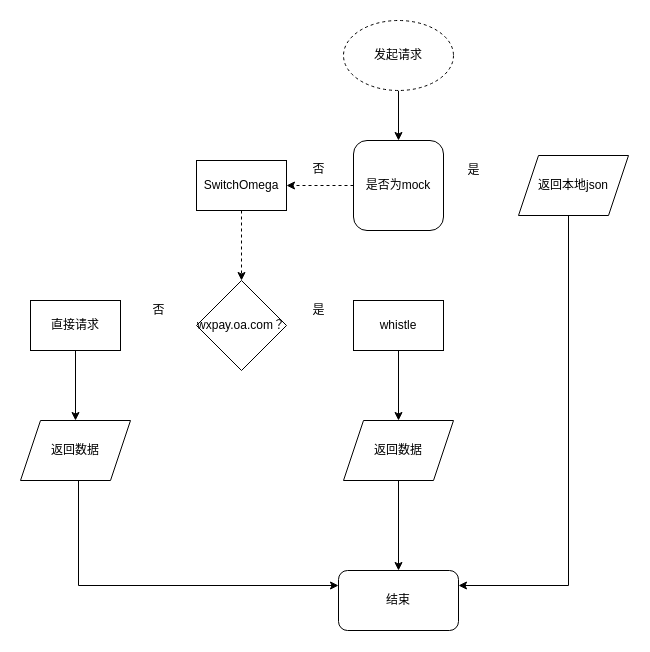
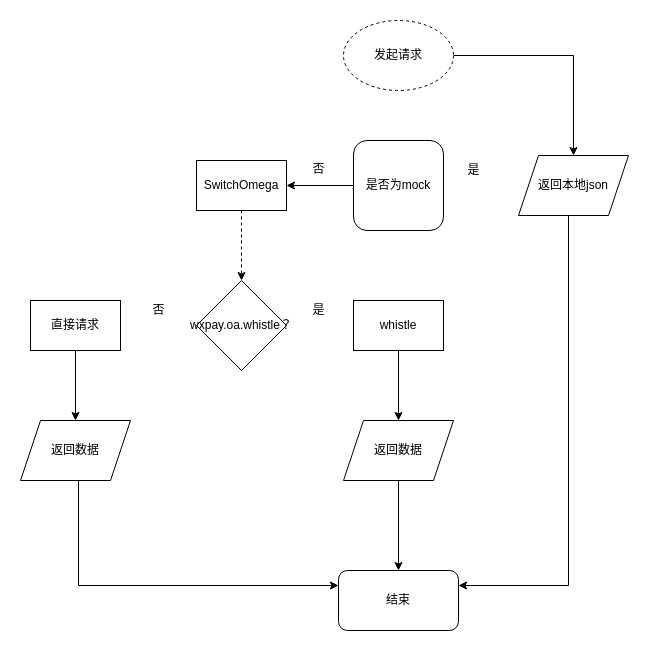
edge "发起请求" -> "是否为mock": now "发起请求" -> "返回本地json"
edge "是否为mock" -> "SwitchOmega": style dashed -> solid
node "wxpay.oa.com？": label "wxpay.oa.com？" -> "wxpay.oa.whistle？"
